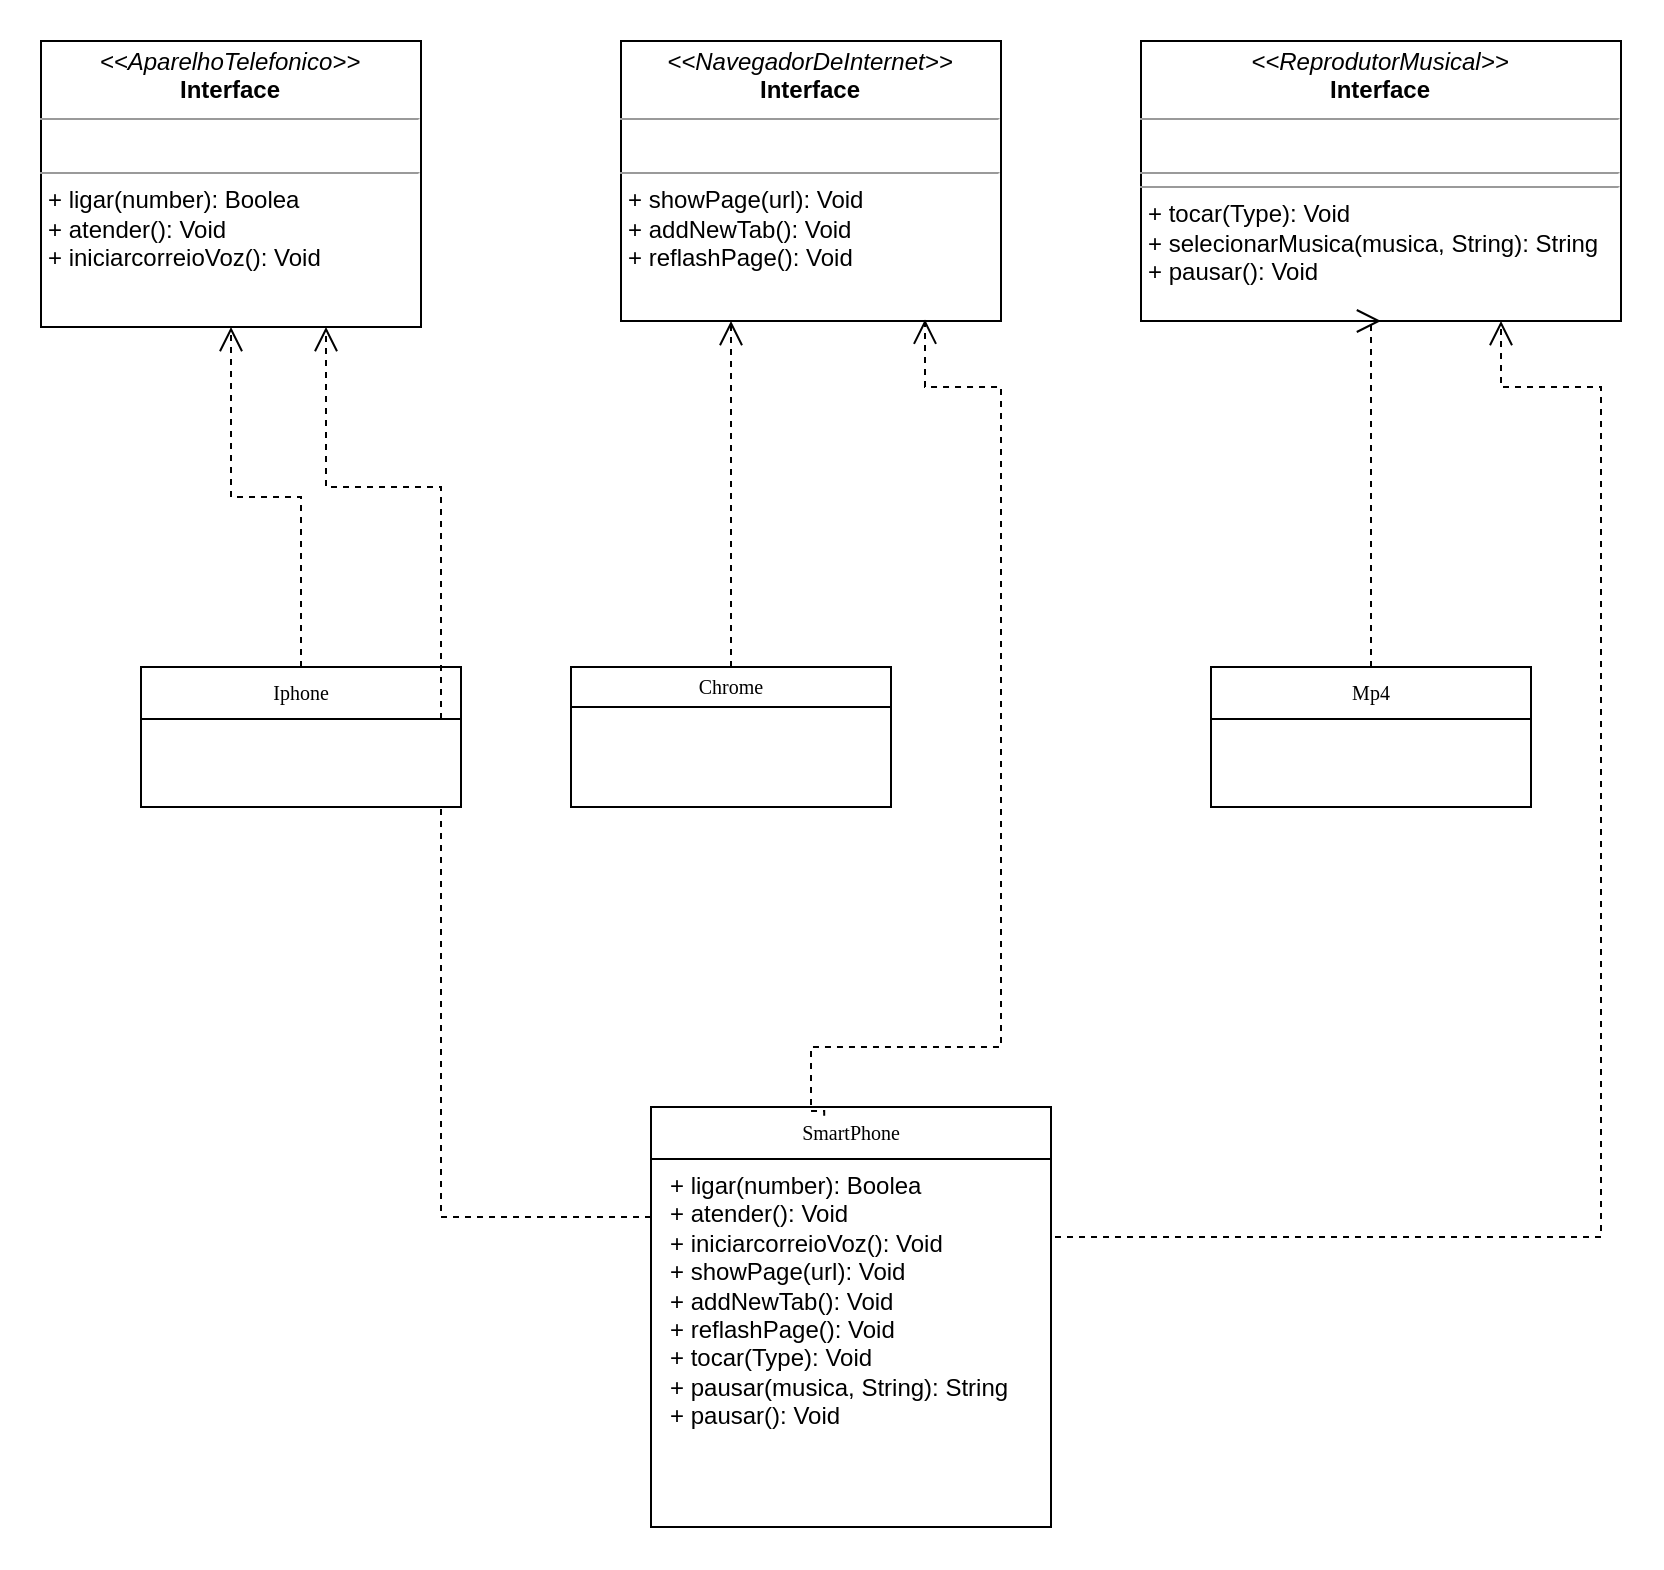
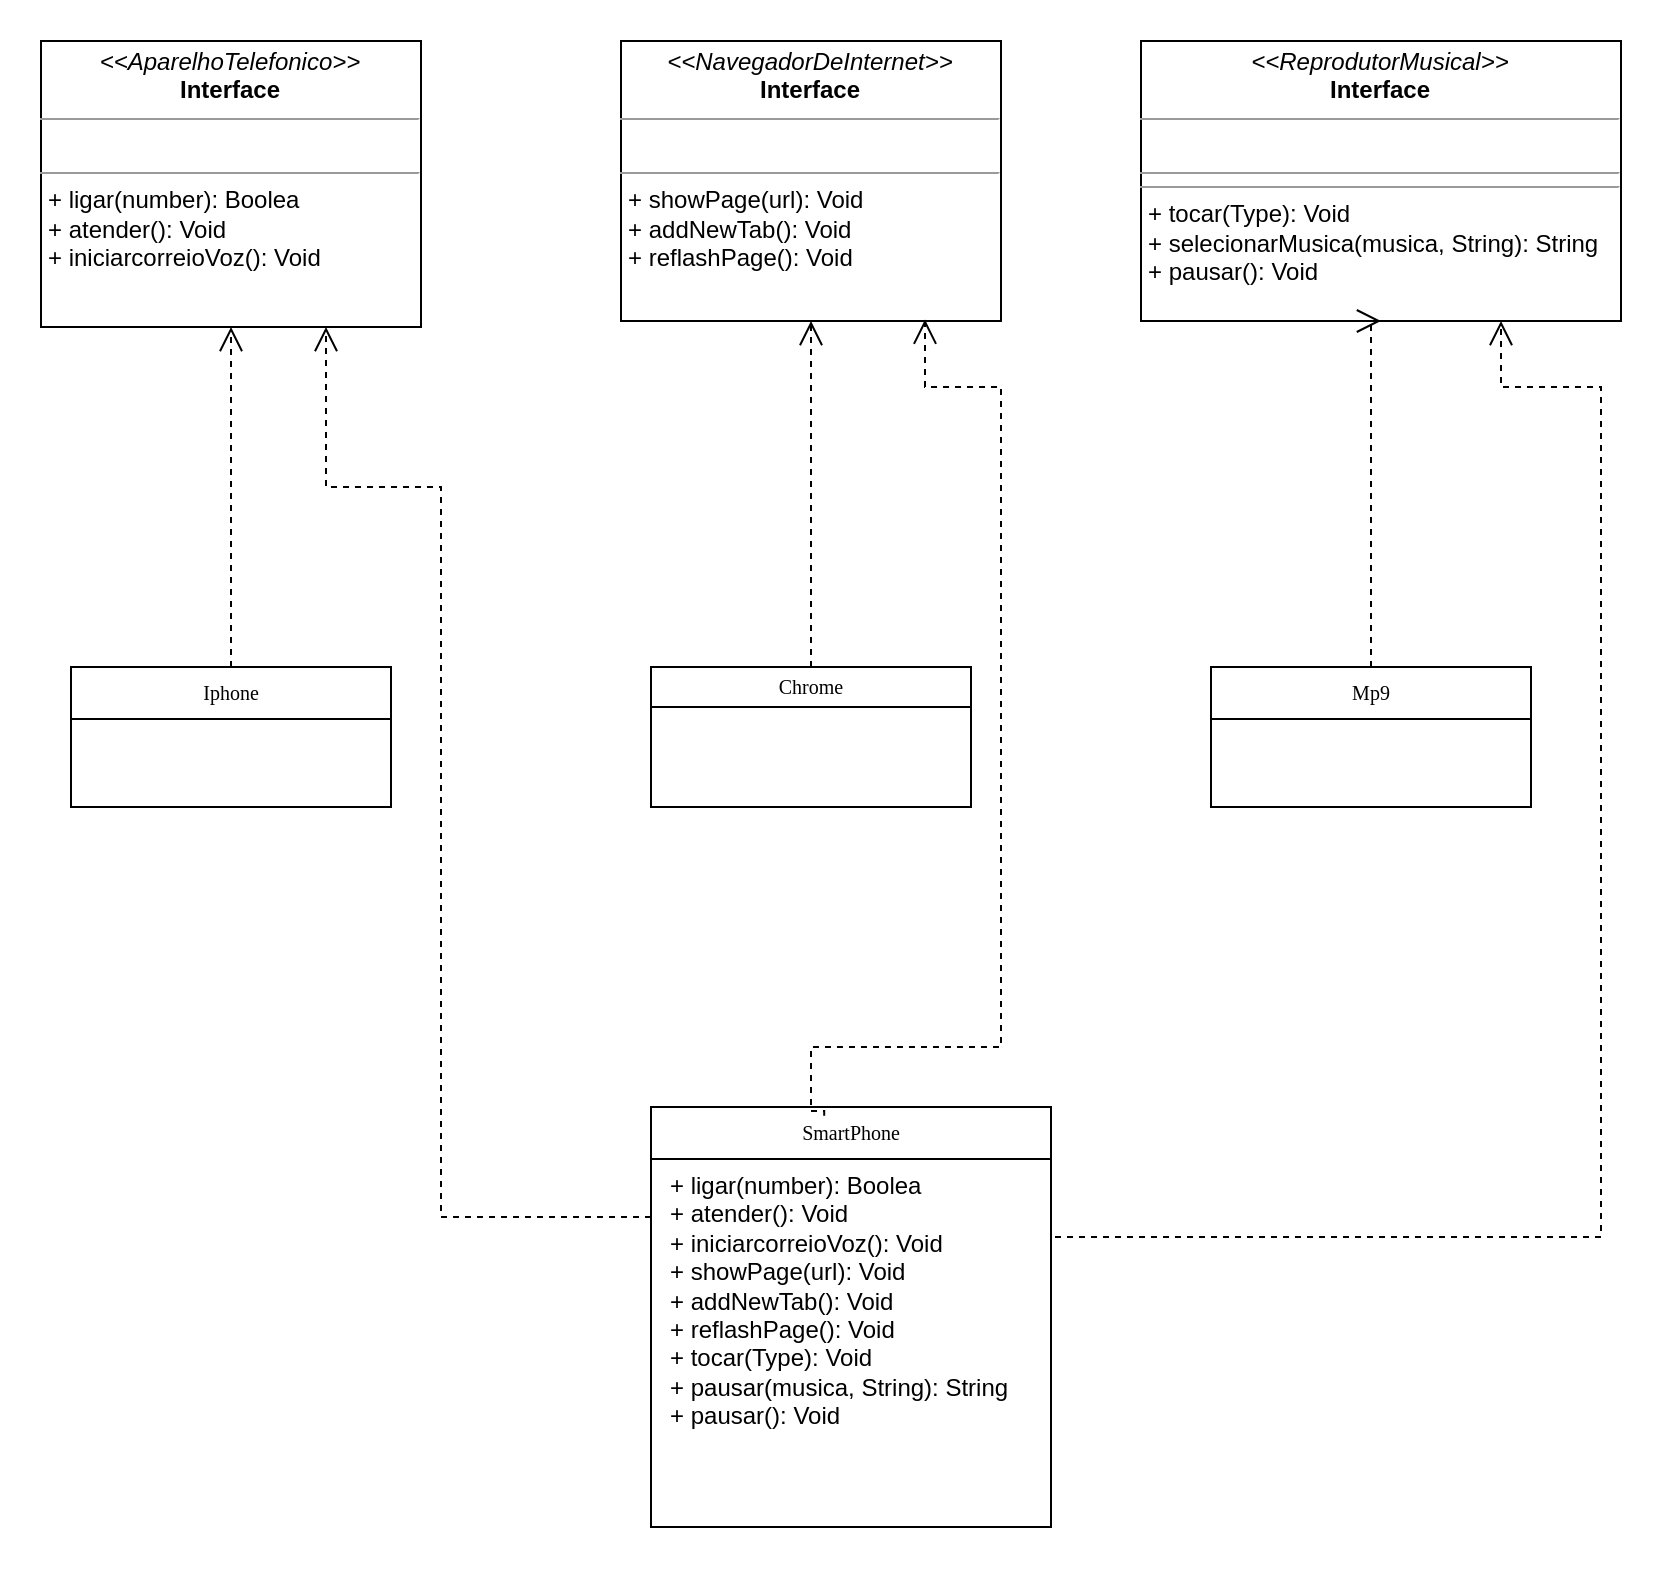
node "Mp4": label "Mp4" -> "Mp9"
node "Iphone": moved (301, 737) -> (231, 737)
node "Chrome": moved (731, 737) -> (811, 737)
